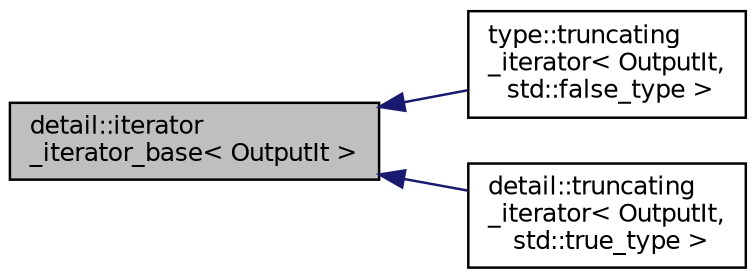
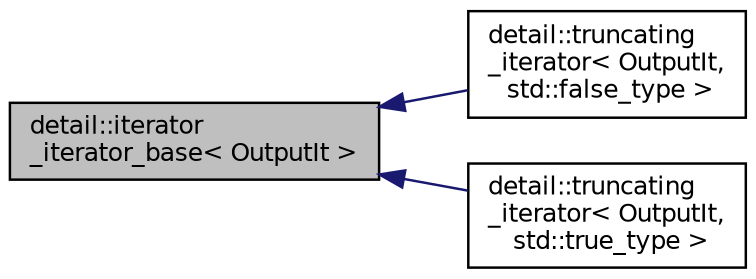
node "type::truncating _iterator< OutputIt, std::false_type >": label "type::truncating _iterator< OutputIt, std::false_type >" -> "detail::truncating _iterator< OutputIt, std::false_type >"
